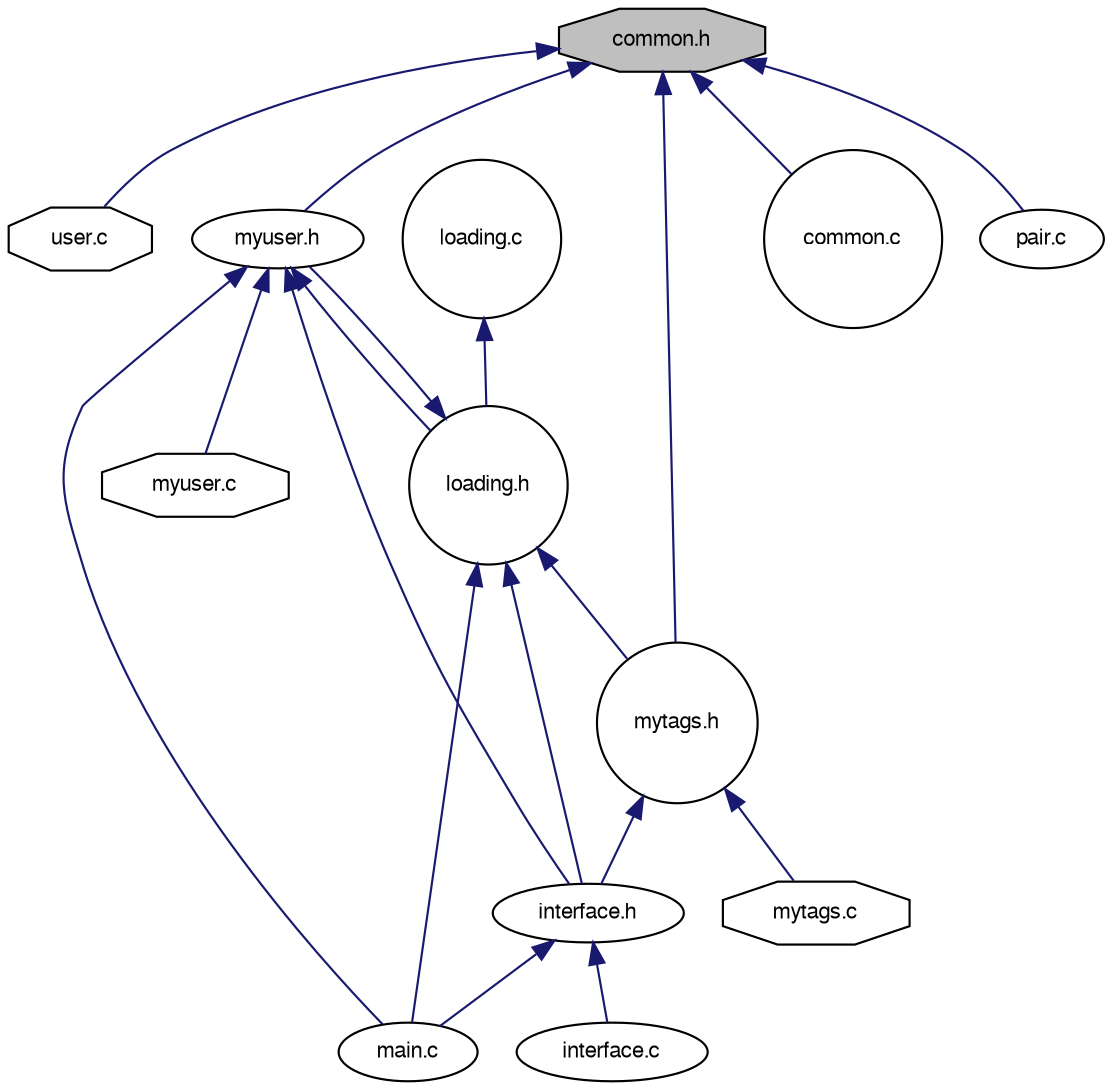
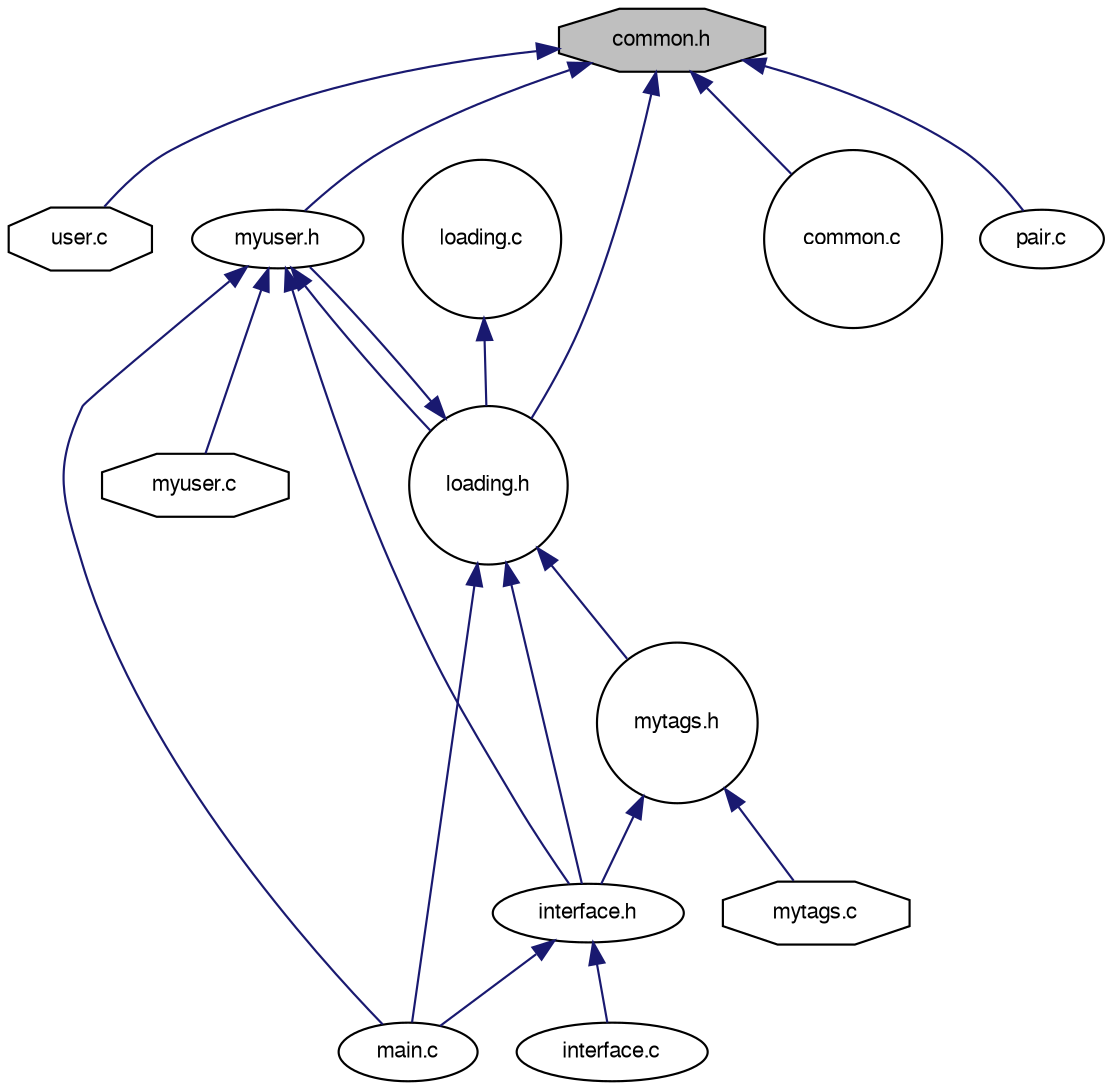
edge "mytags.h" -> "common.h": now "loading.h" -> "common.h"
